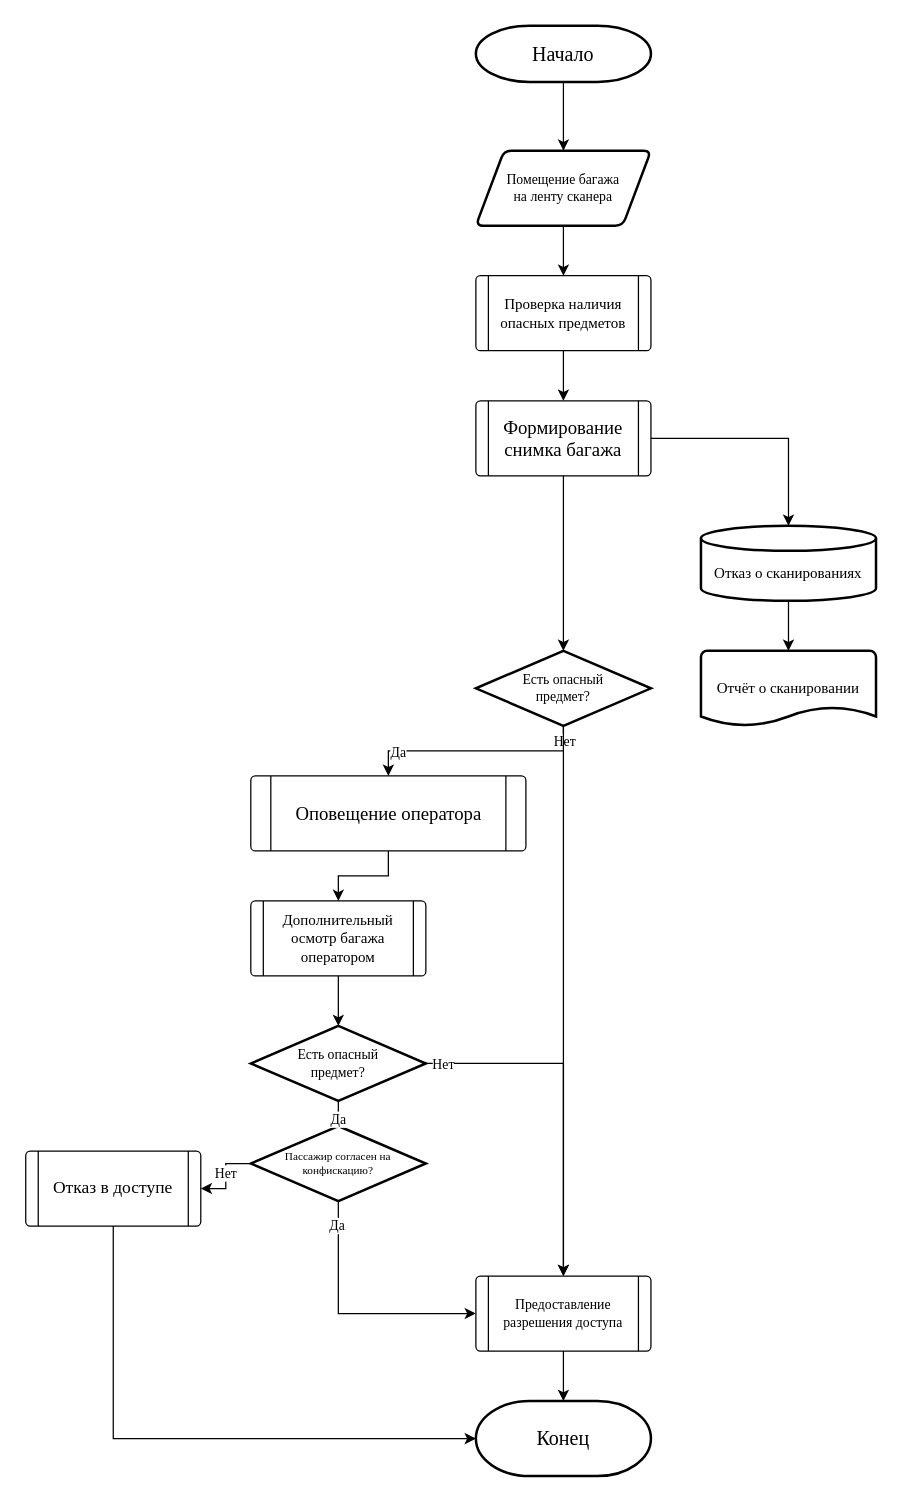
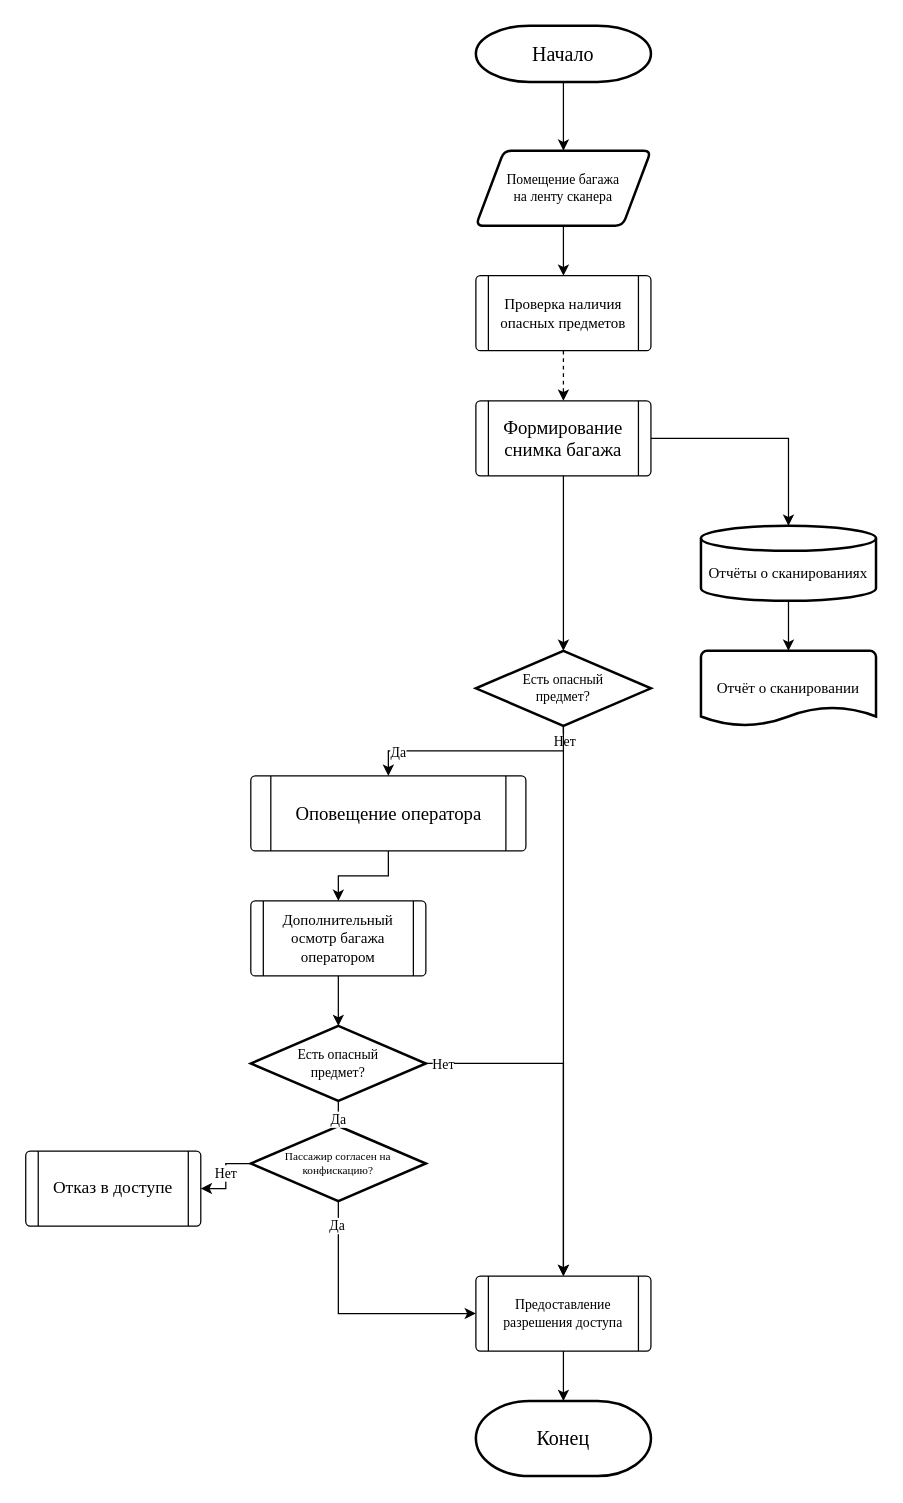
edge "Проверка наличия опасных предметов" -> "Формирование снимка багажа": style solid -> dashed
node "Отказ о сканированиях": label "Отказ о сканированиях" -> "Отчёты о сканированиях"
edge "Отказ в доступе" -> "Конец": removed
